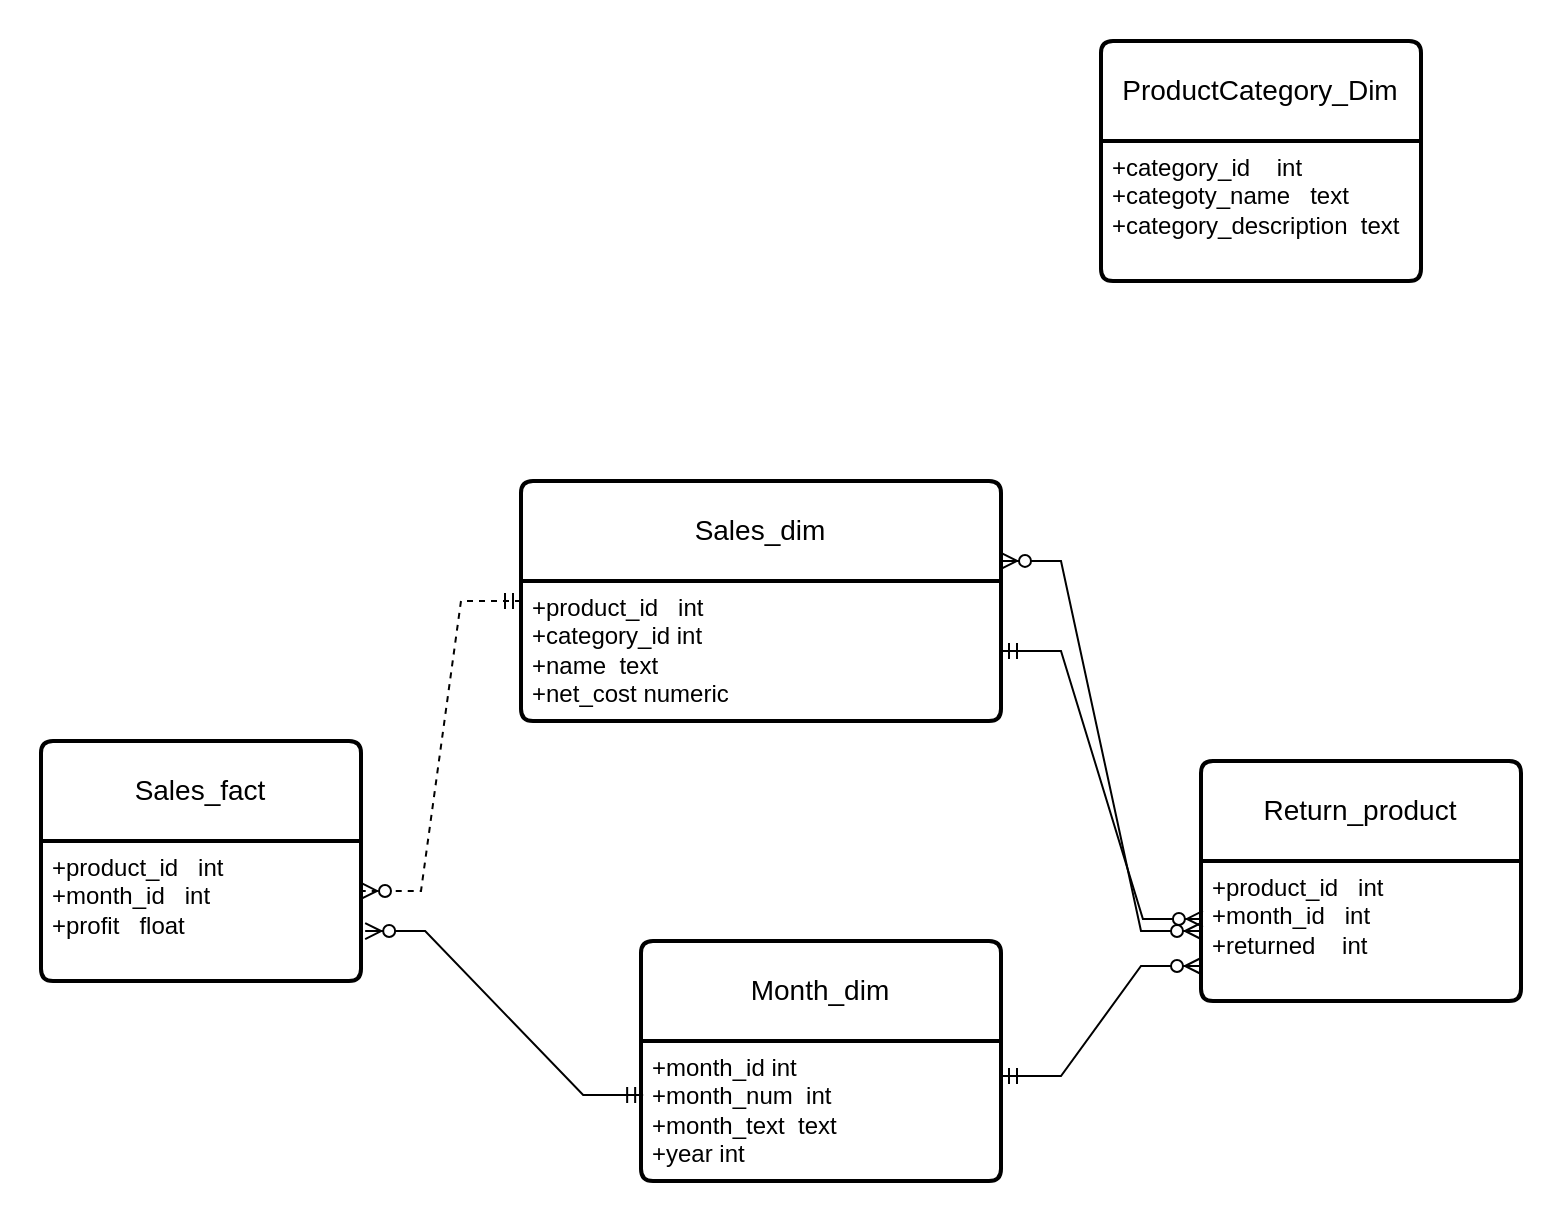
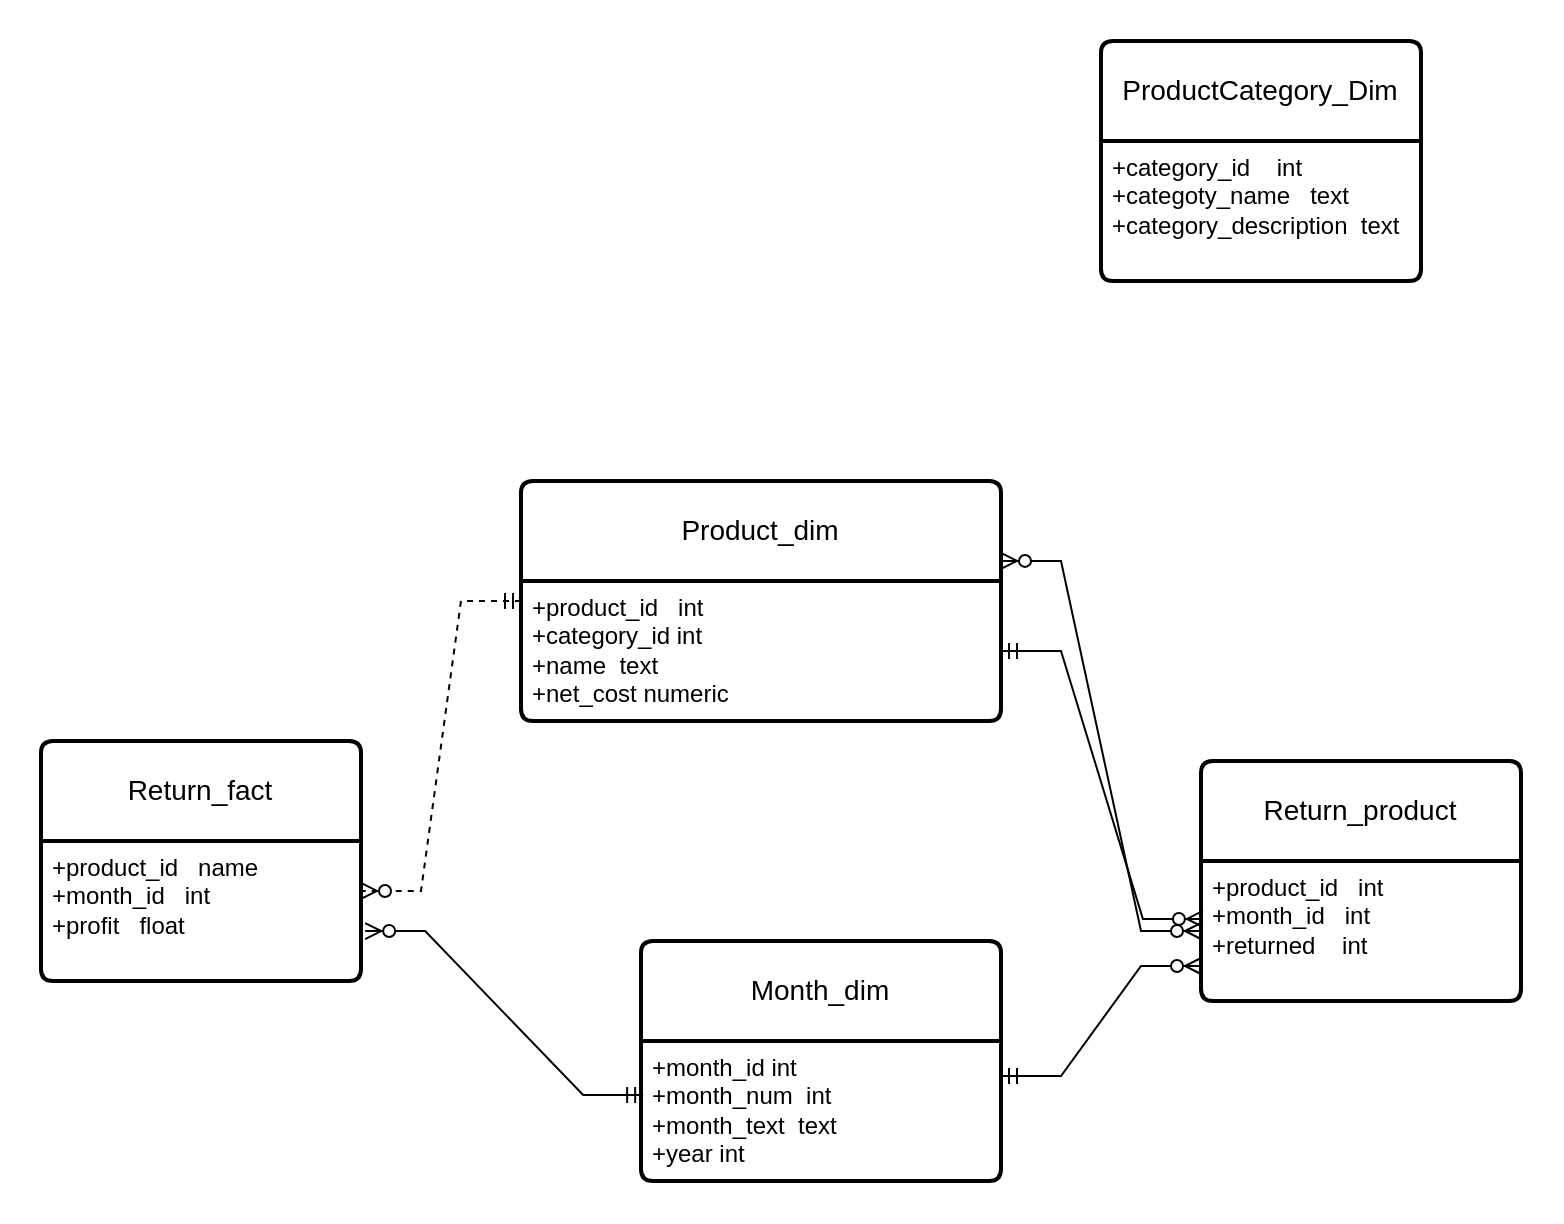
node "Sales_dim": label "Sales_dim" -> "Product_dim"
node "Sales_fact": label "Sales_fact" -> "Return_fact"
node "+product_id int+month_id int+profit float": label "+product_id int+month_id int+profit float" -> "+product_id name+month_id int+profit float"
